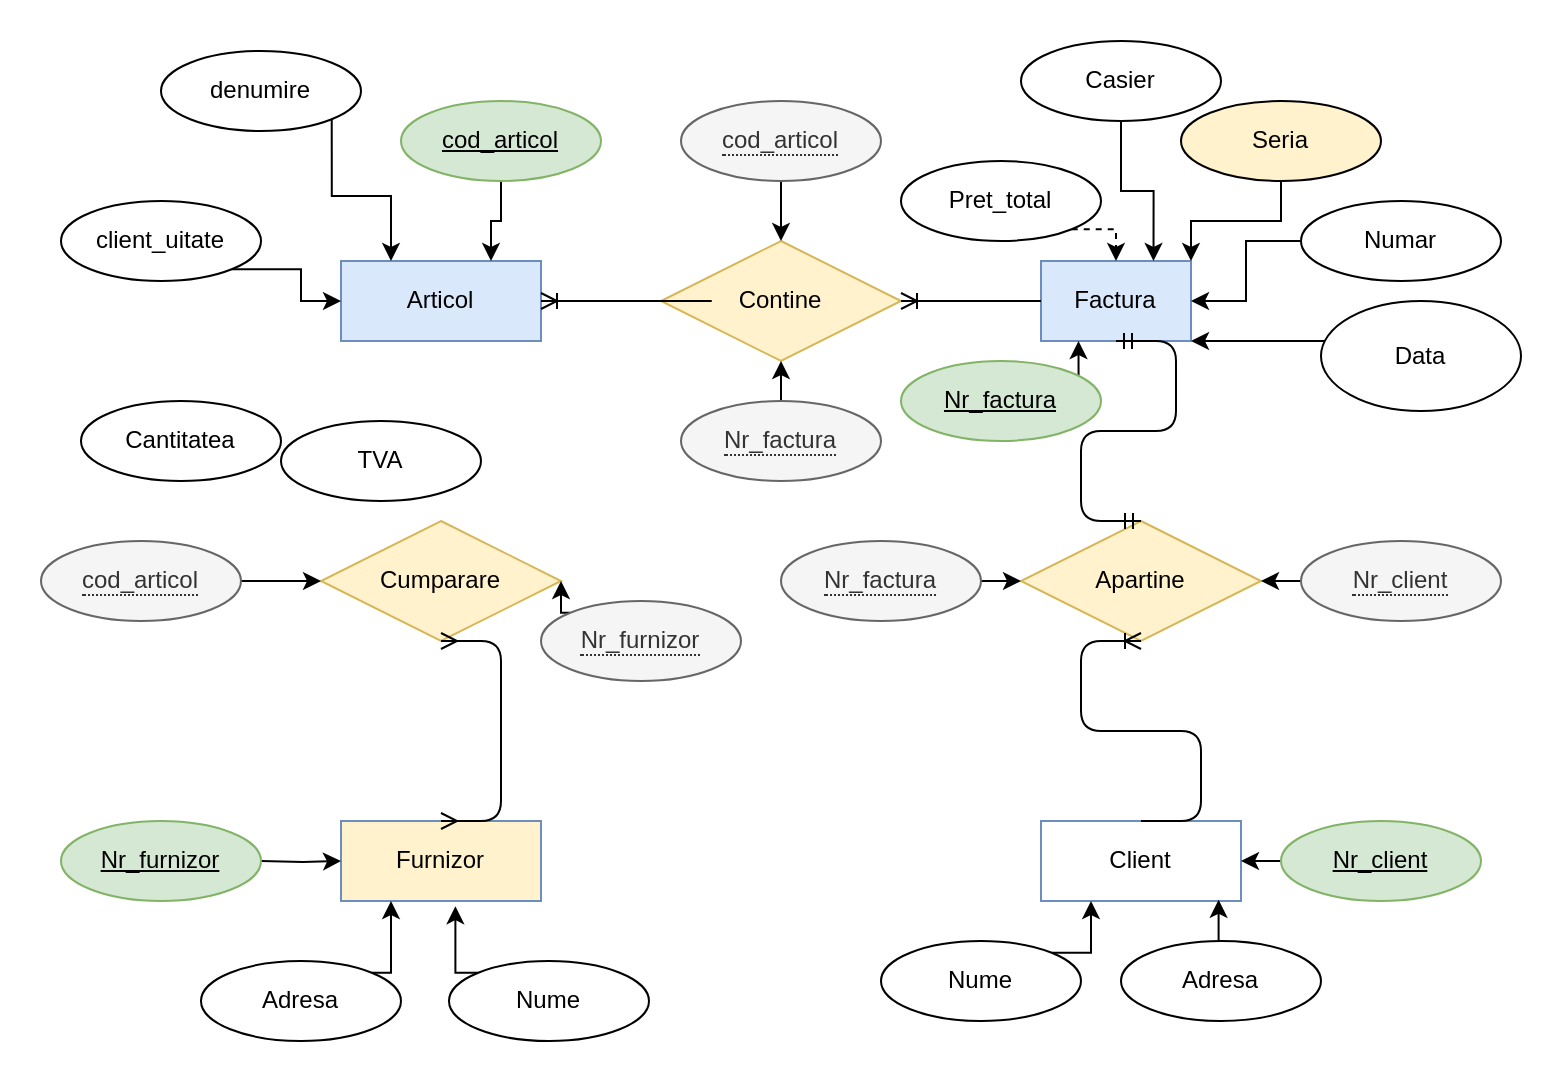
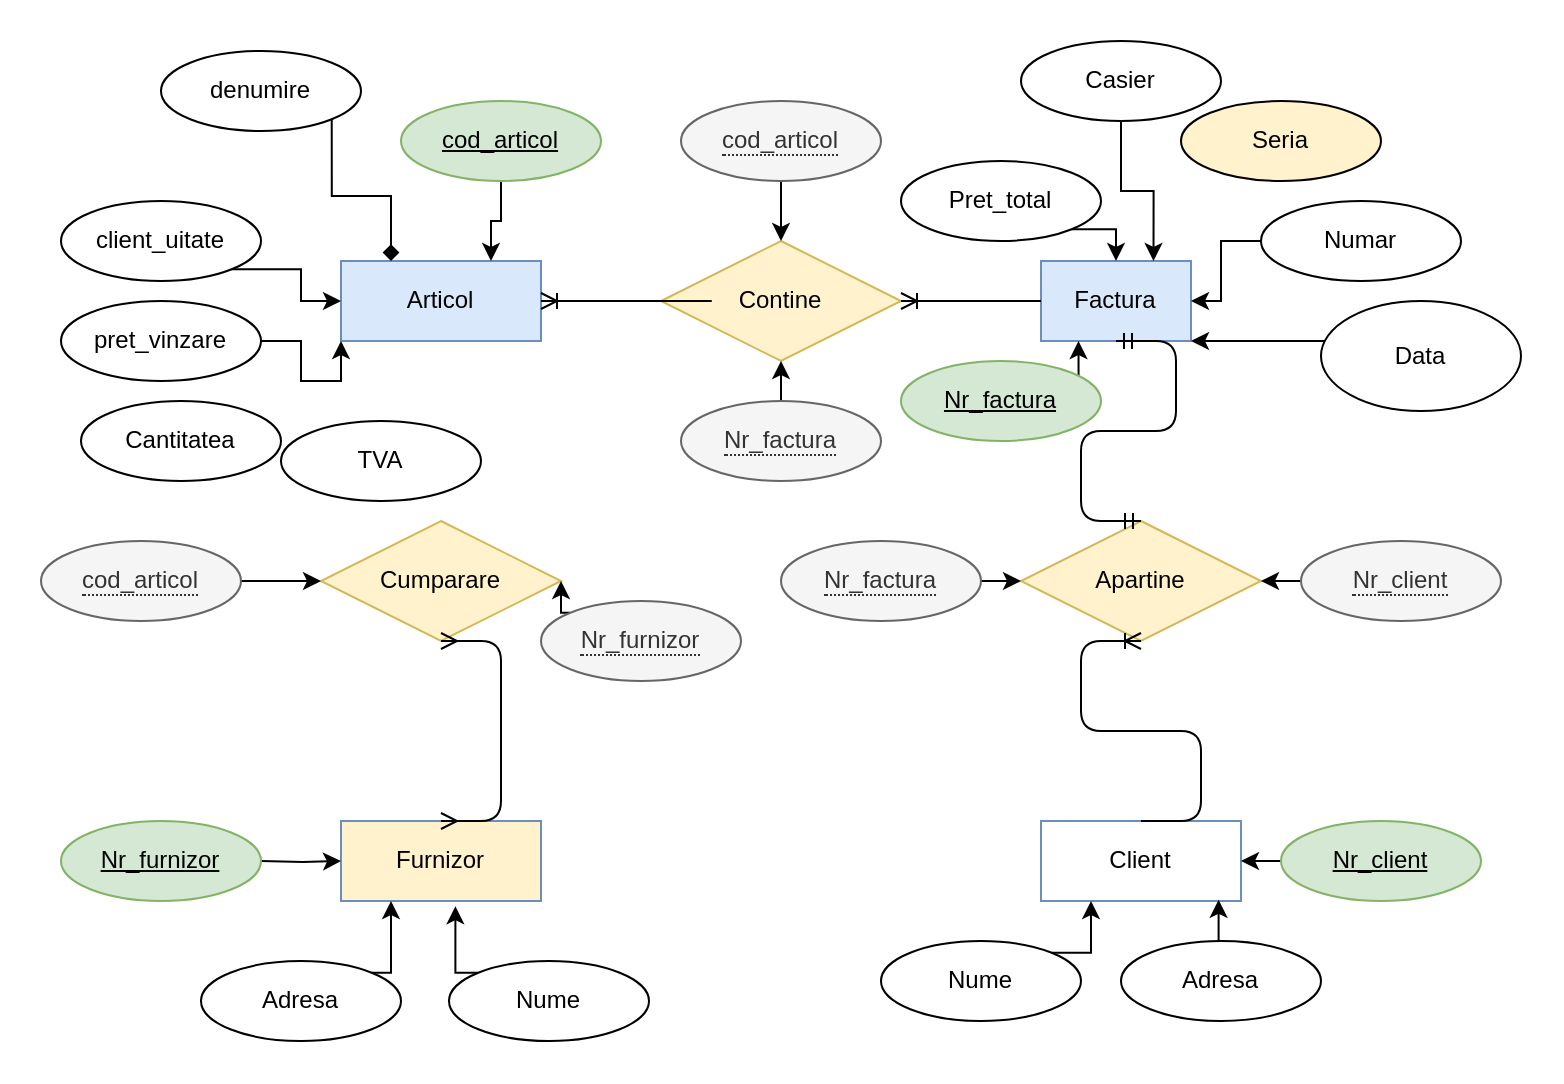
edge "Seria" -> "Factura": removed
edge "Pret_total" -> "Factura": style dashed -> solid
node "Numar": moved (1401, 241) -> (1361, 241)
edge "denumire" -> "Articol": arrowhead classic -> diamond
node "pret_vinzare": added
edge "pret_vinzare" -> "Articol": added
